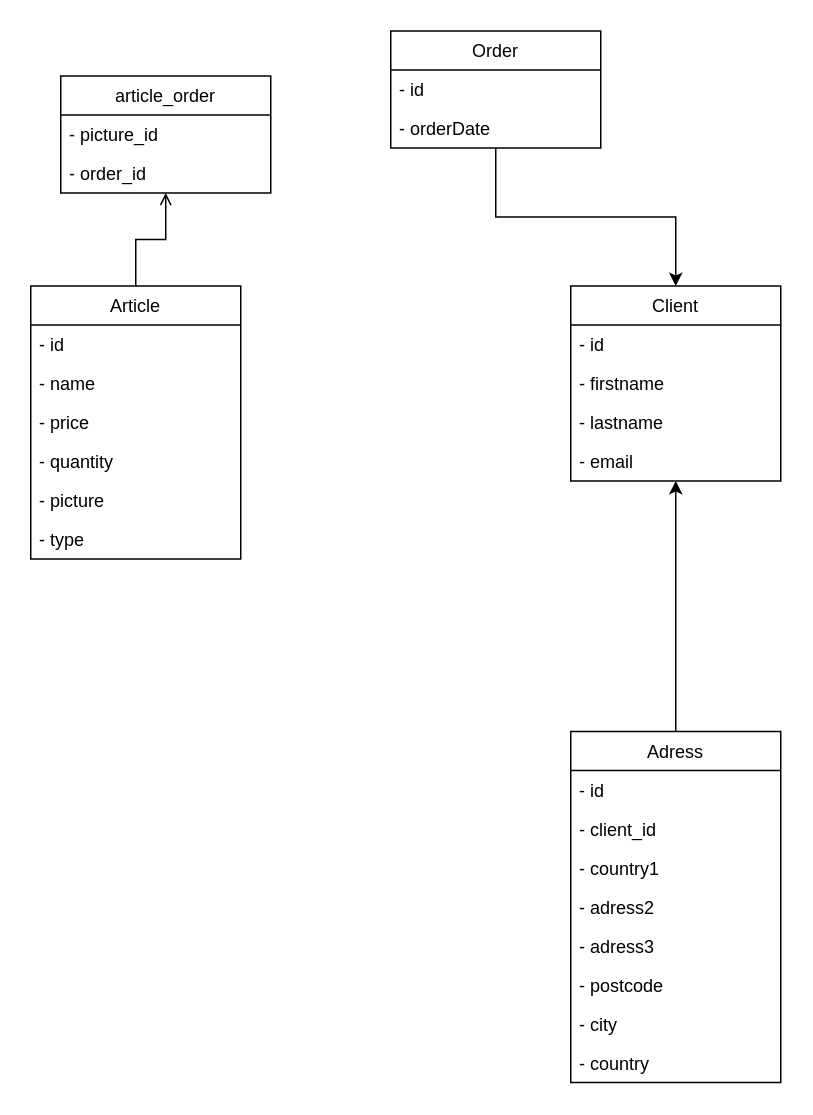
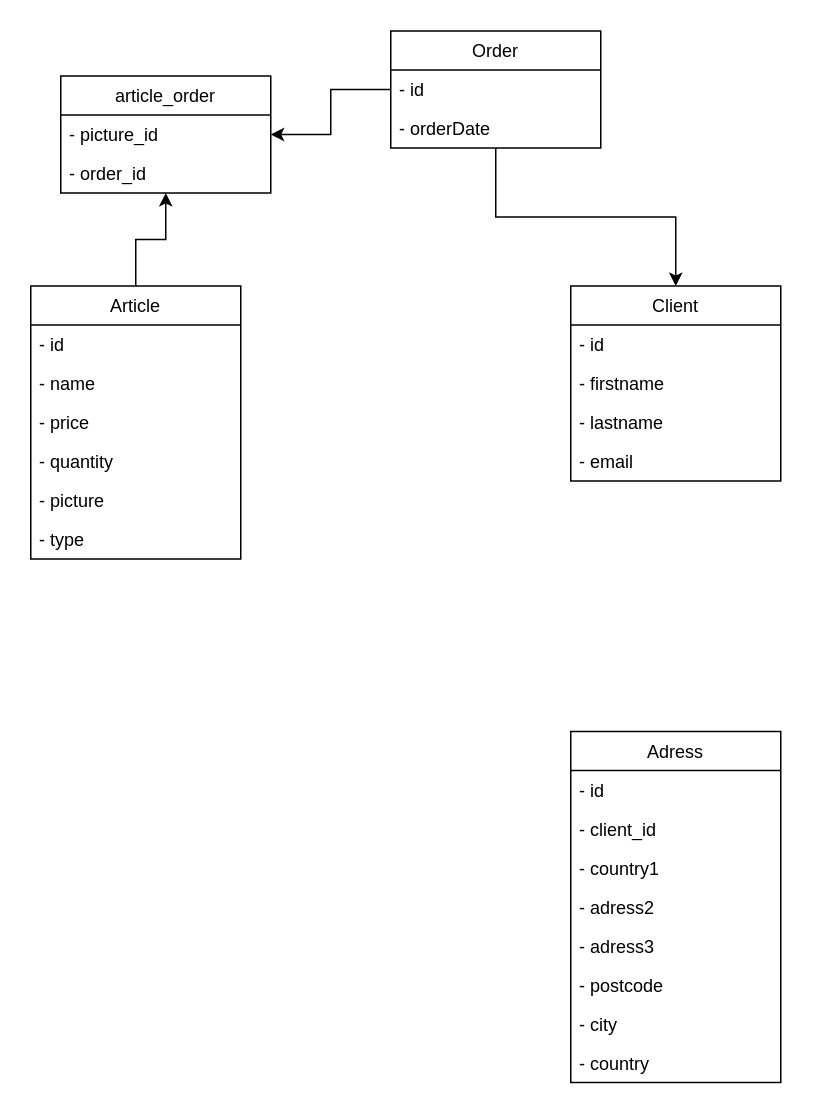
edge "Order" -> "article_order": added
edge "Article" -> "article_order": arrowhead open -> classic
edge "Adress" -> "Client": removed
